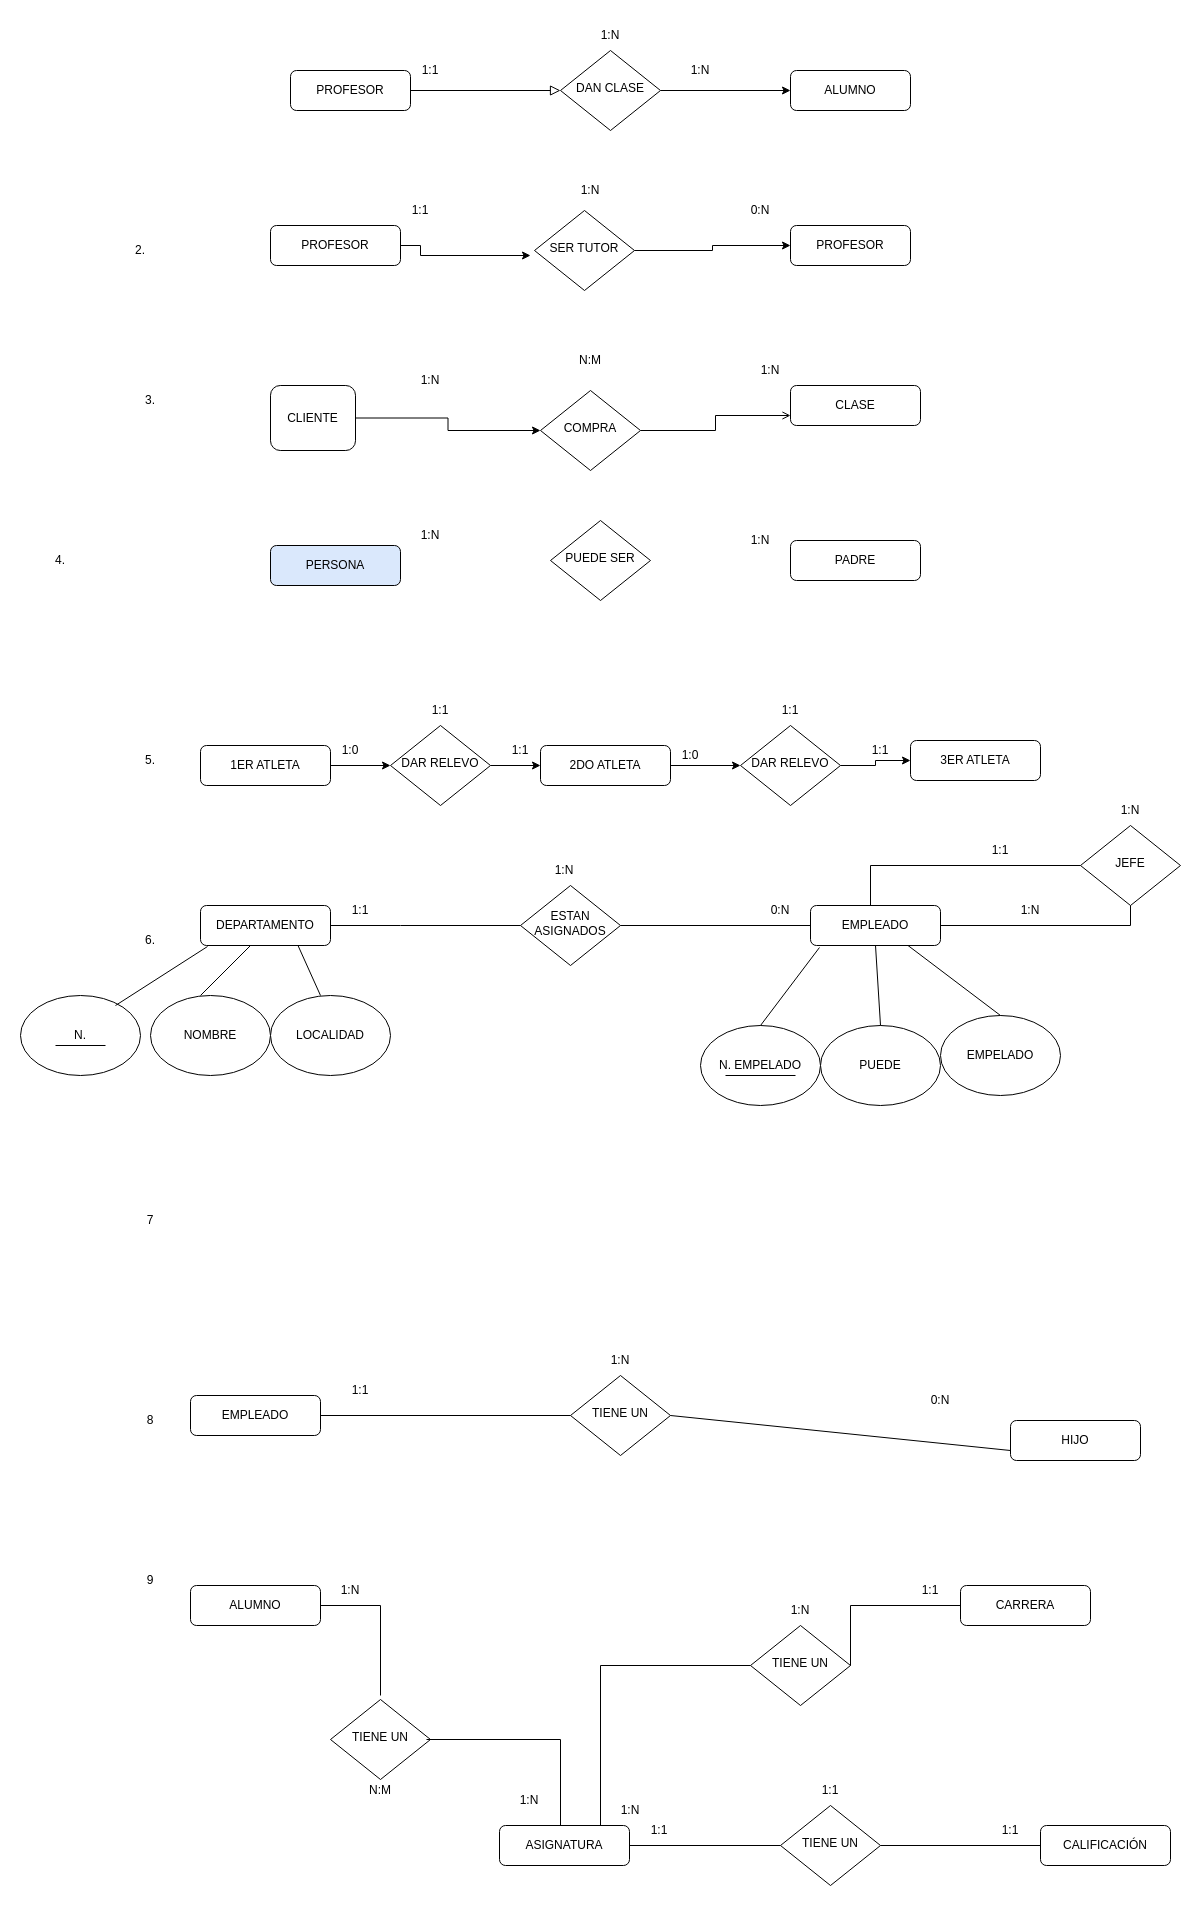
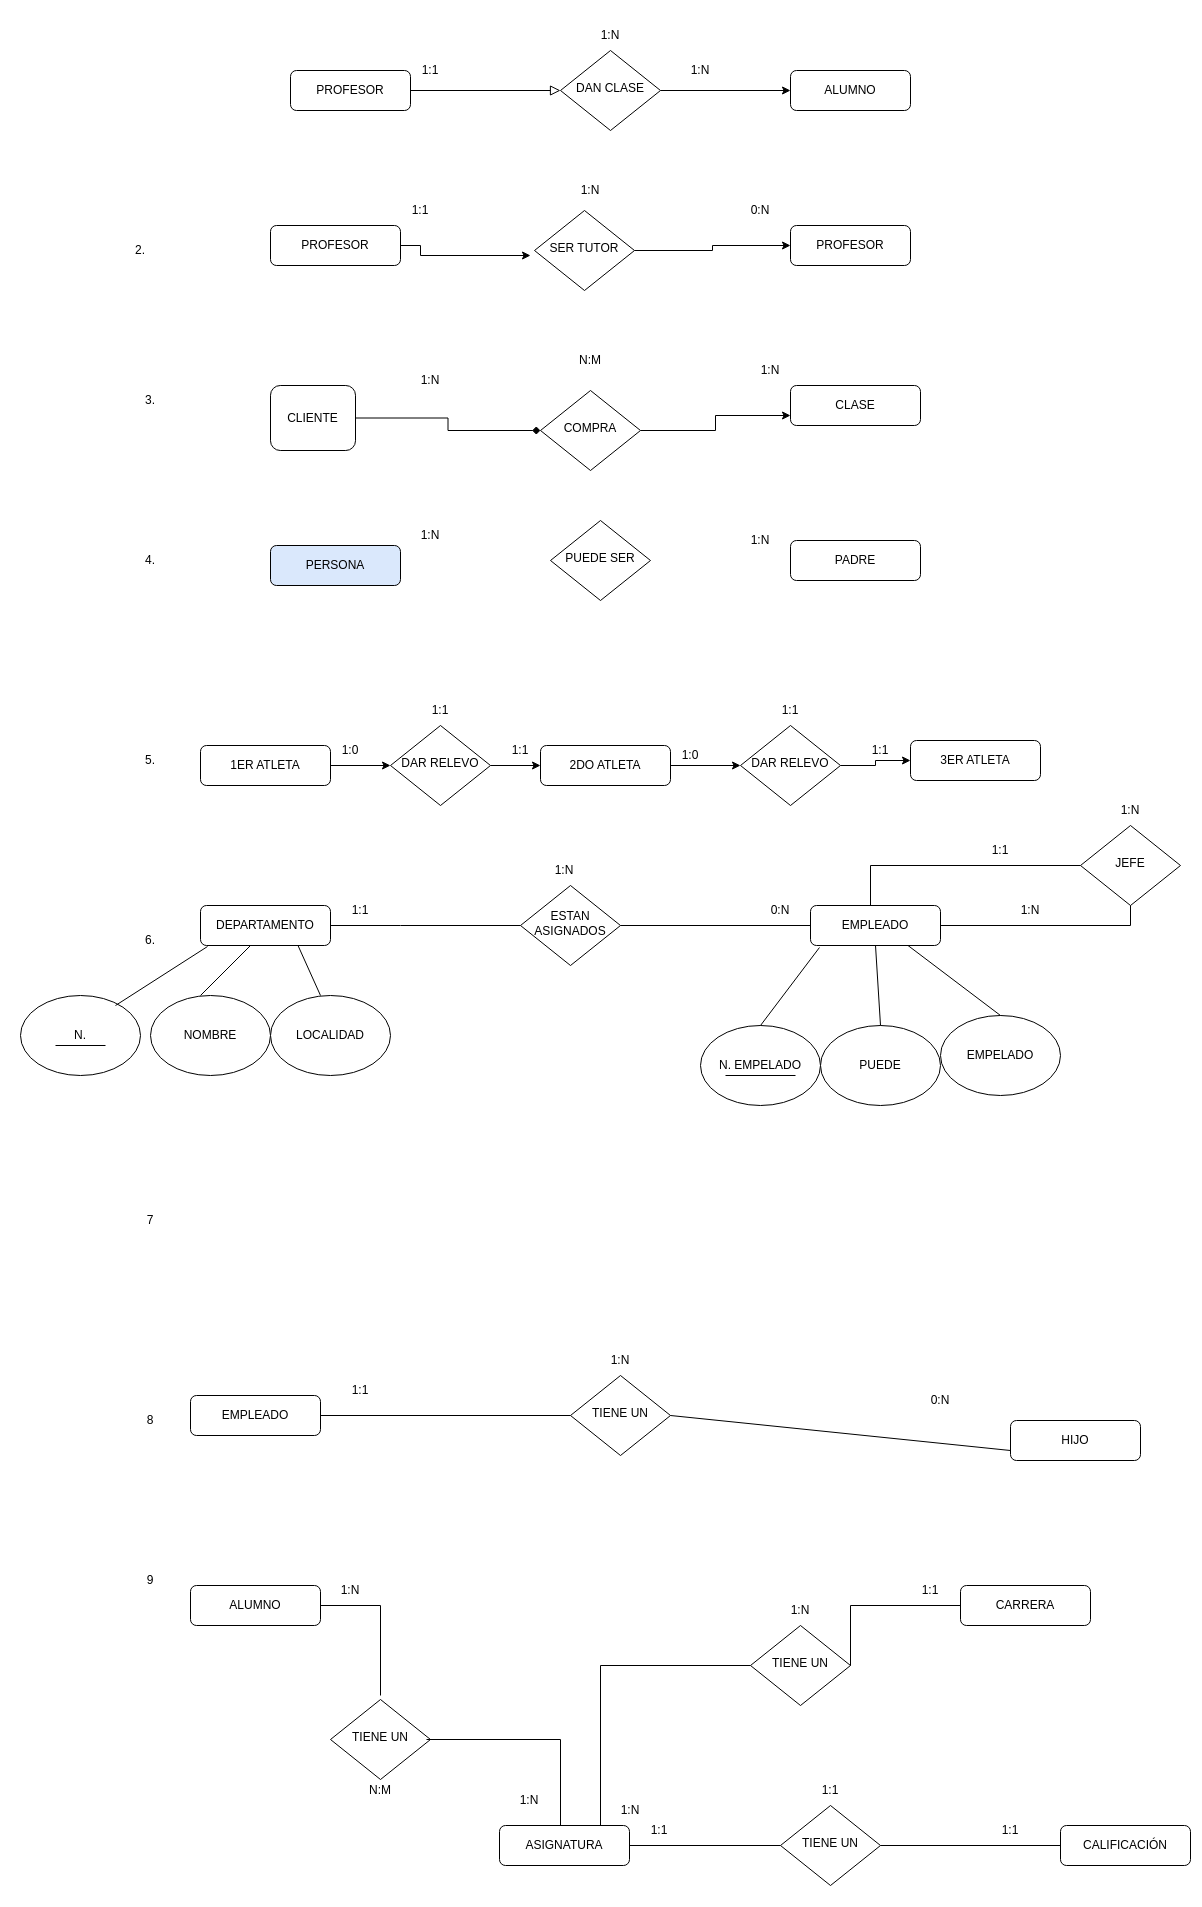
edge "COMPRA" -> "CLASE": arrowhead open -> classic
edge "CLIENTE" -> "COMPRA": arrowhead classic -> diamond
node "4.": moved (61, 561) -> (151, 561)
node "CALIFICACIÓN": moved (1106, 1846) -> (1126, 1846)
